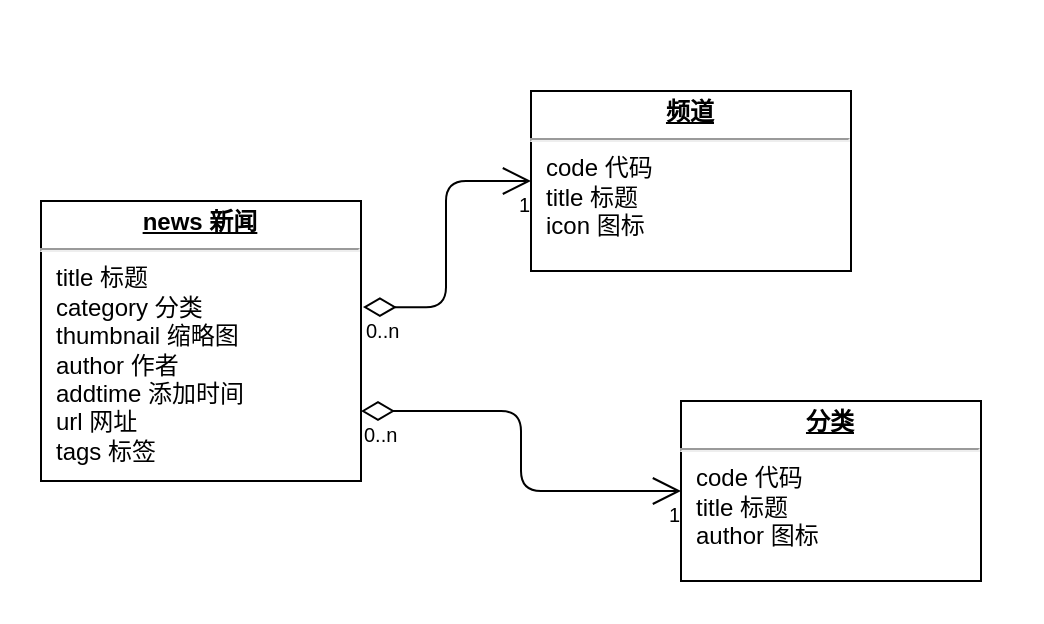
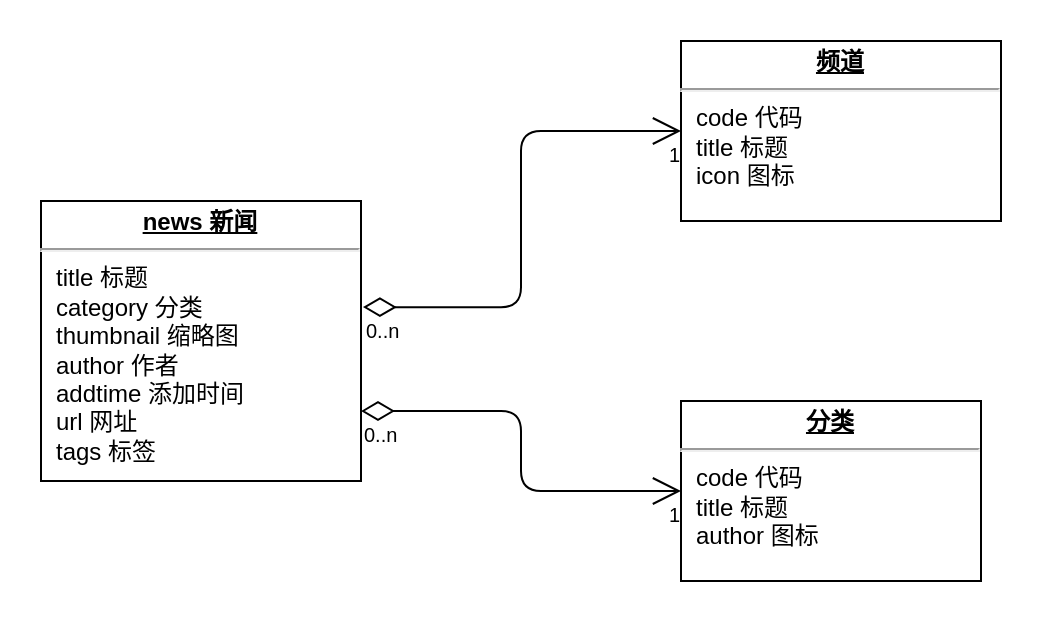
node "频道 code 代码 title 标题 icon 图标": moved (691, 181) -> (841, 131)
